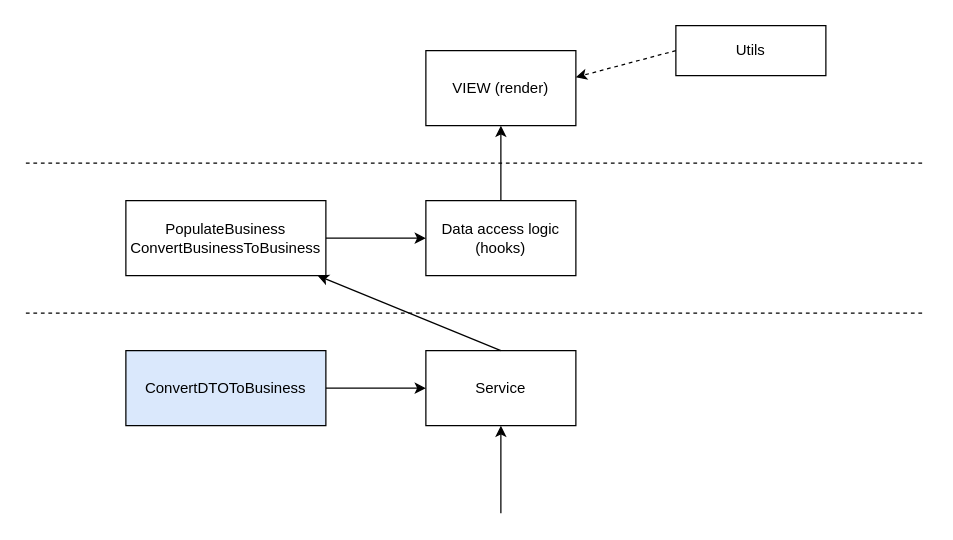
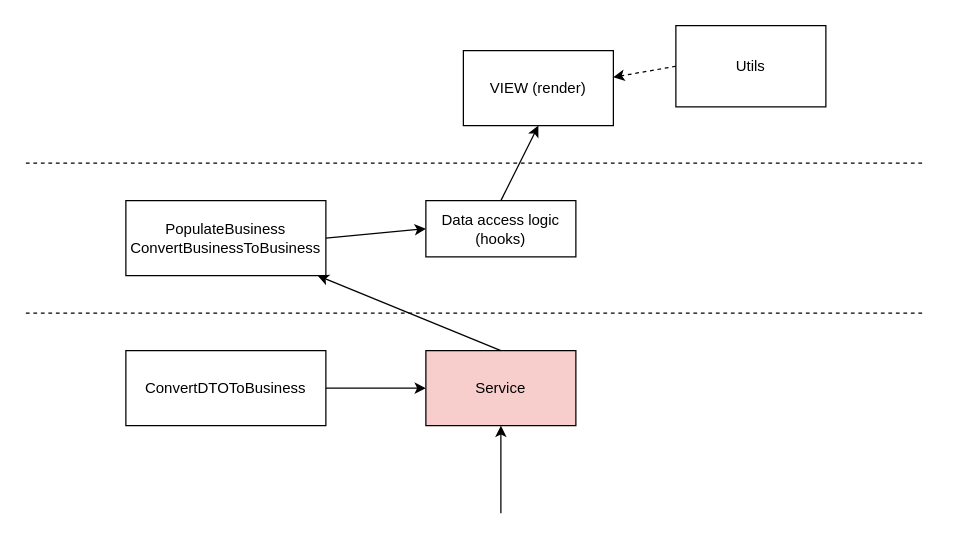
node "Utils": size 150x50 -> 150x81
node "VIEW (render)": moved (501, 88) -> (538, 88)
node "Data access logic (hooks)": size 150x75 -> 150x56
node "ConvertDTOToBusiness": fillcolor #dae8fc -> #ffffff
node "Service": fillcolor #ffffff -> #f8cecc
